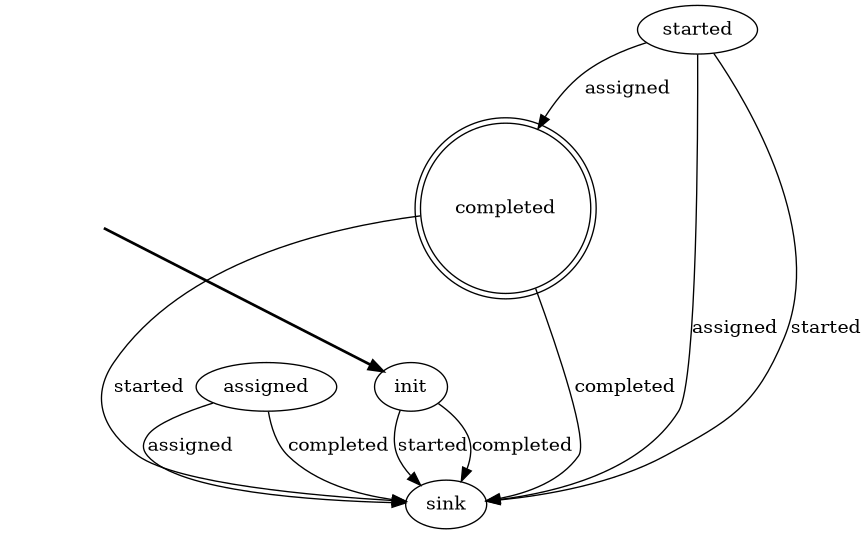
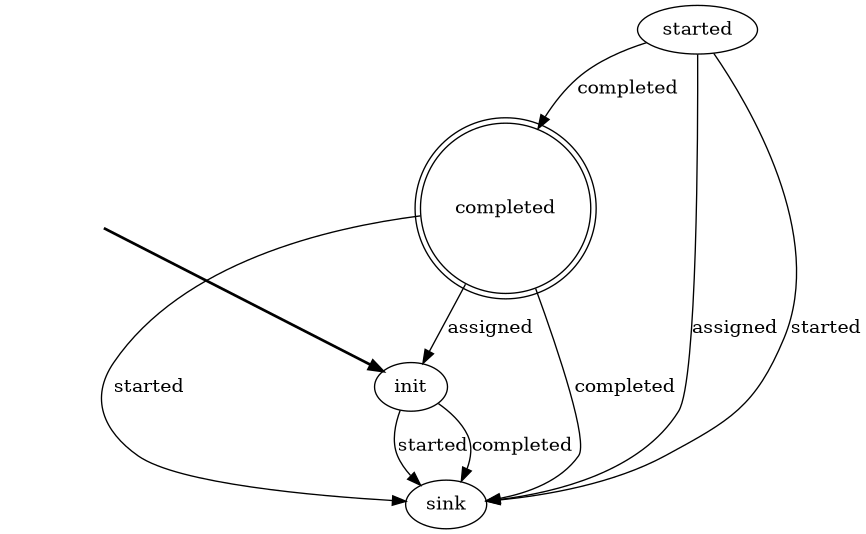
edge "started" -> "completed": label "assigned" -> "completed"
edge "completed" -> "init": added, label "assigned"
node "assigned": removed
